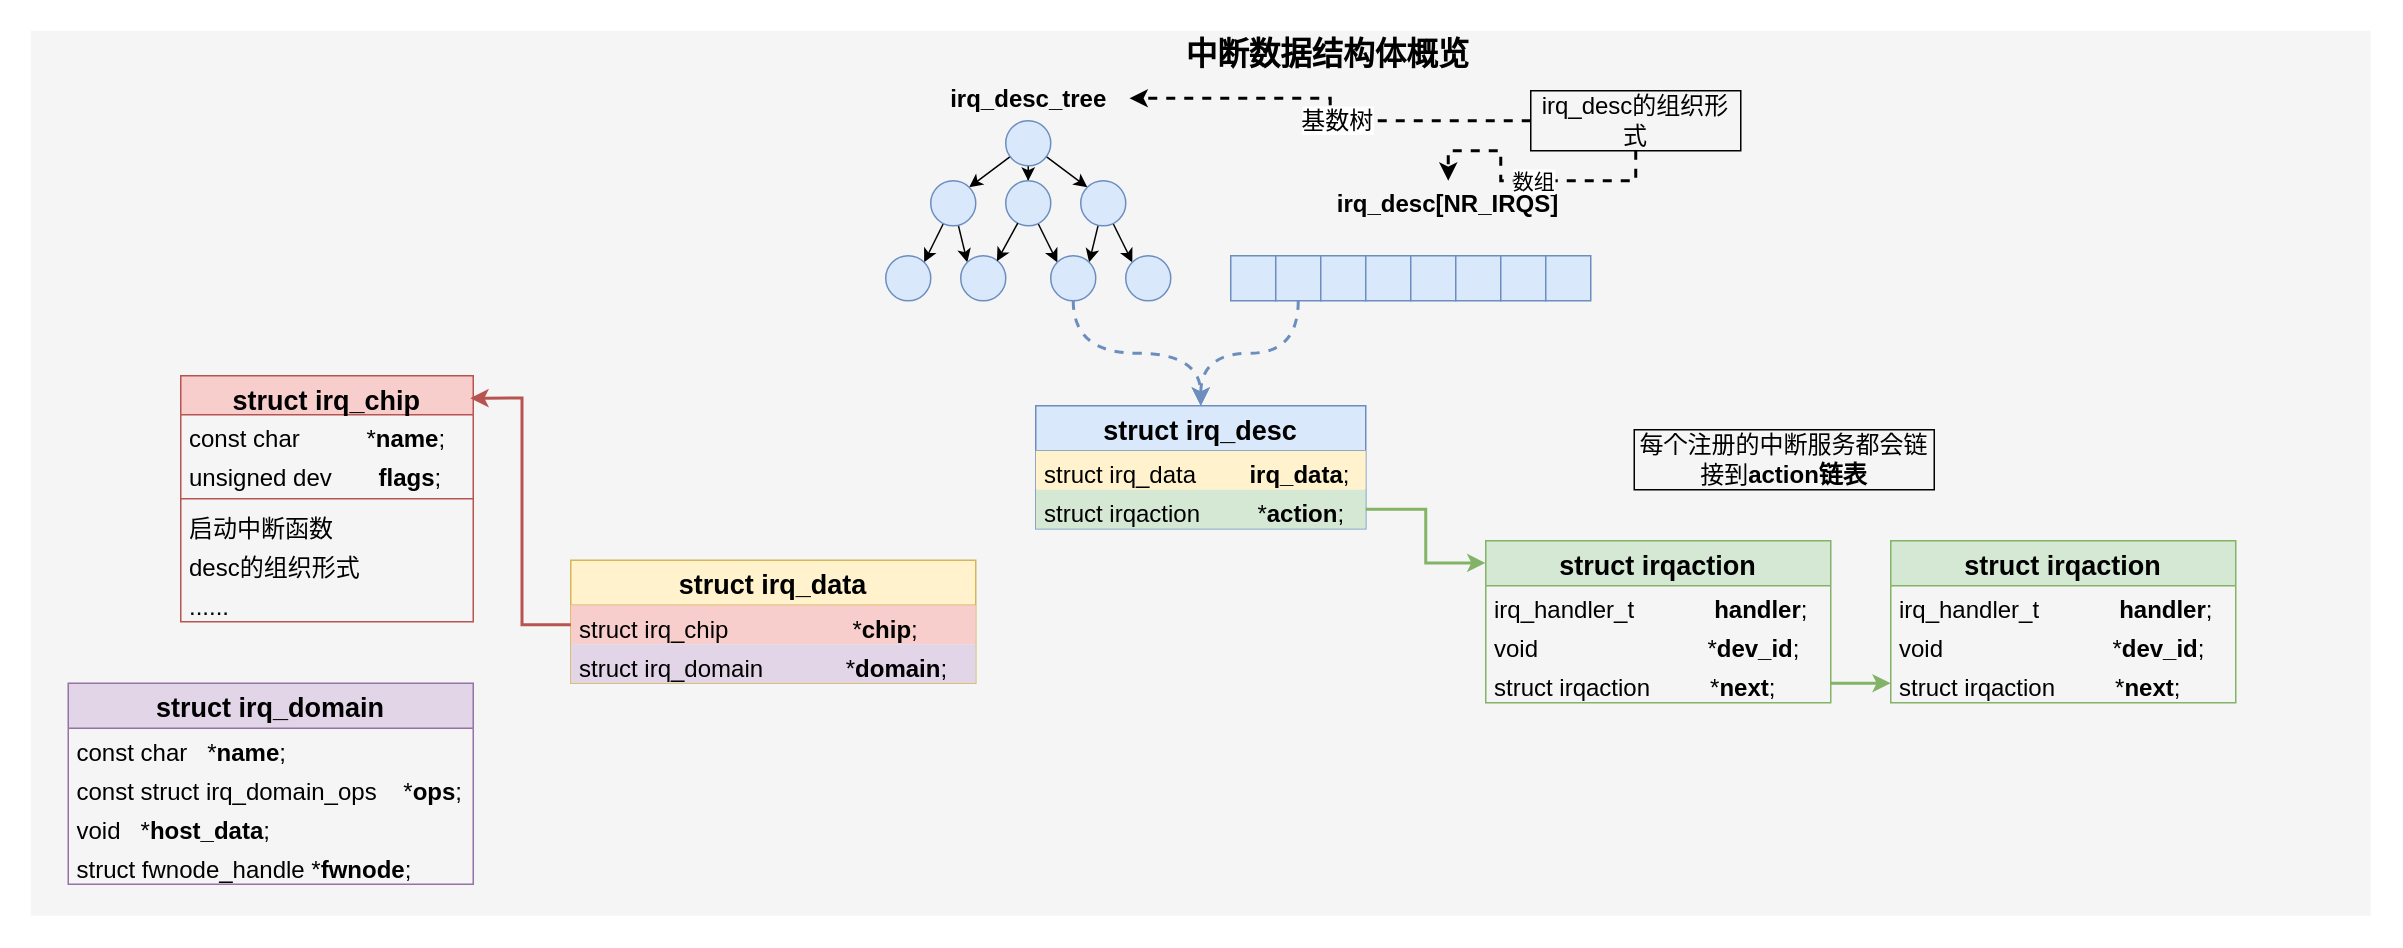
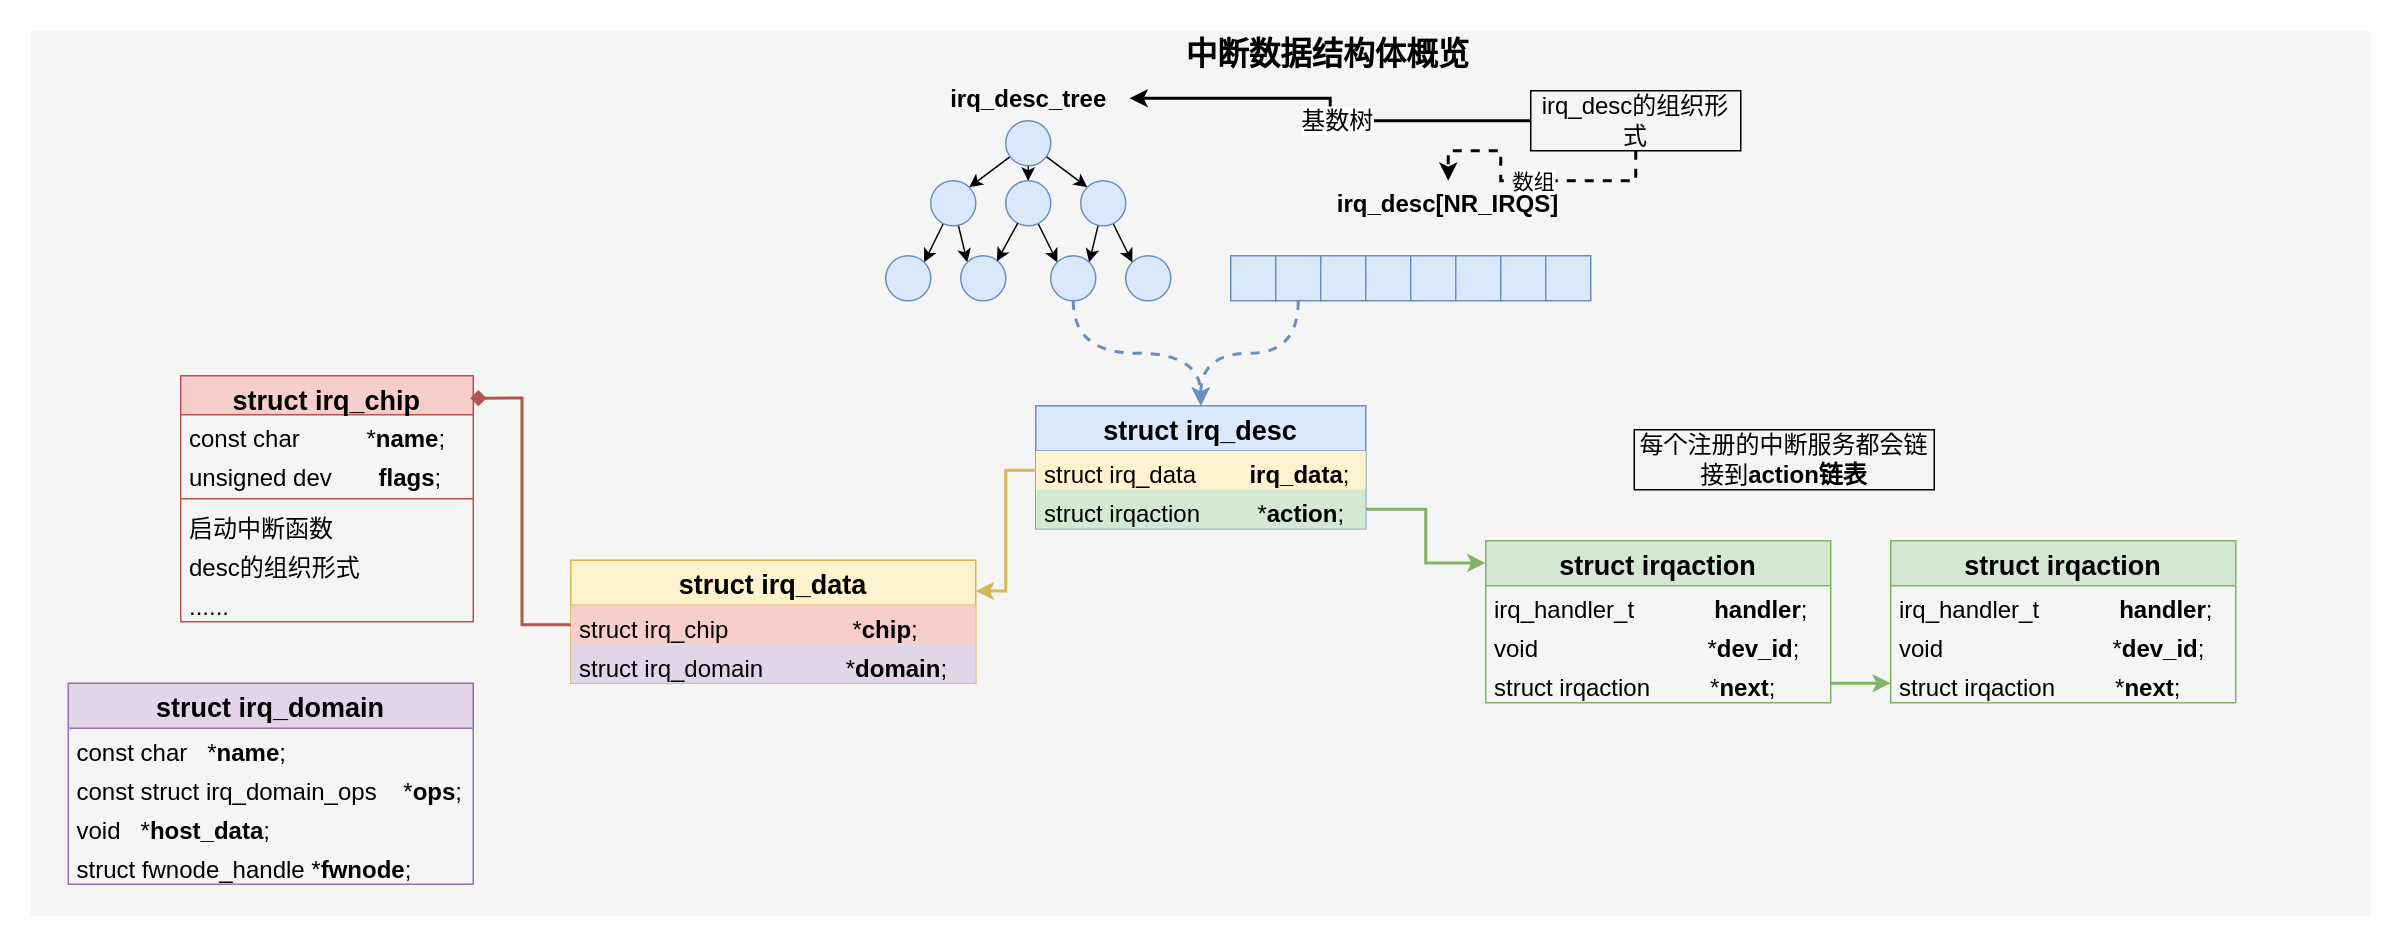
edge "irq_desc的组织形式" -> "irq_desc_tree": style dashed -> solid
edge "struct irq_chip *chip;" -> "struct irq_chip": arrowhead classic -> diamond
edge "struct irq_data irq_data;" -> "struct irq_data": added
